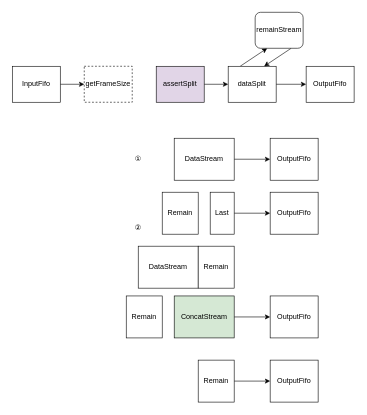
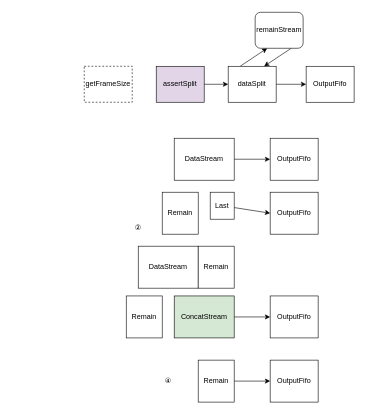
node "InputFifo": removed
edge "InputFifo" -> "getFrameSize": removed
node "①": removed
node "Last": size 24x42 -> 24x27
node "④": added
